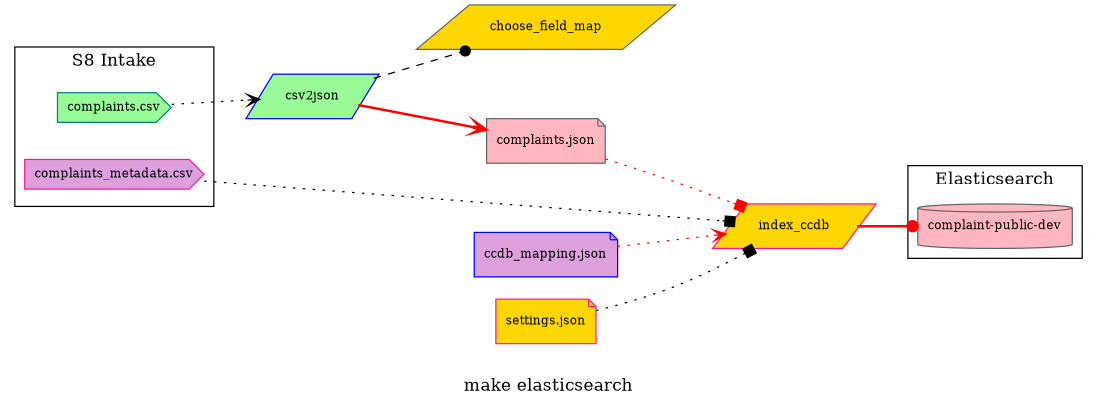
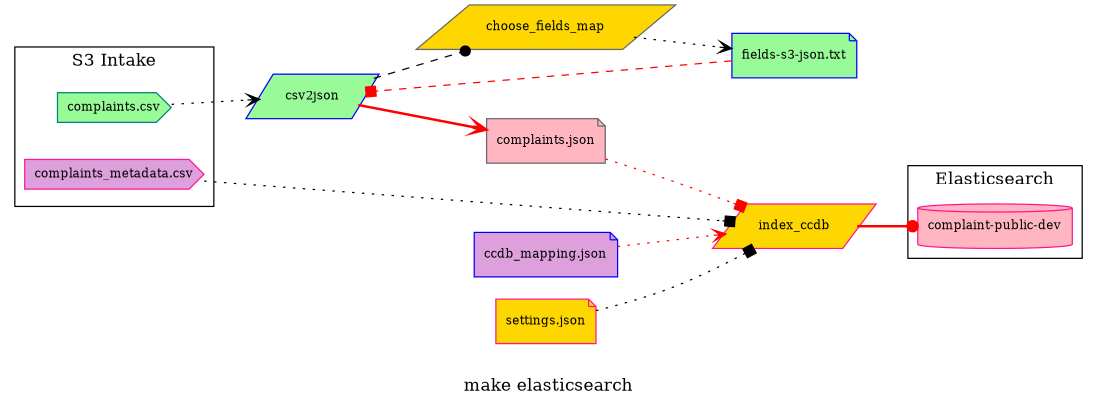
node "choose_field_map": label "choose_field_map" -> "choose_fields_map"
node "fields-s3-json.txt": added
cluster "S8 Intake": label "S8 Intake" -> "S3 Intake"
node "complaint-public-dev": color gray40 -> deeppink
